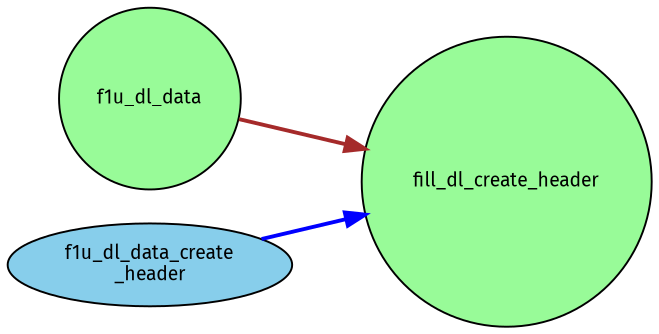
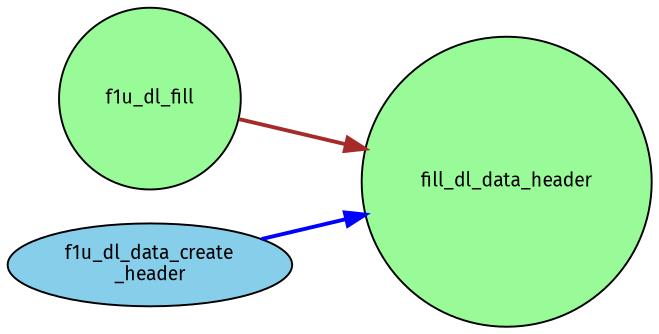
node "f1u_dl_data": label "f1u_dl_data" -> "f1u_dl_fill"
node "fill_dl_create_header": label "fill_dl_create_header" -> "fill_dl_data_header"
